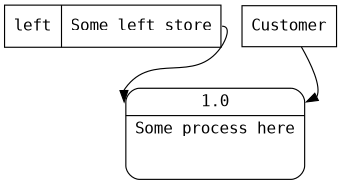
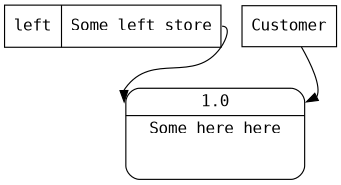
node "1.0": text "Some process here" -> "Some here here"
